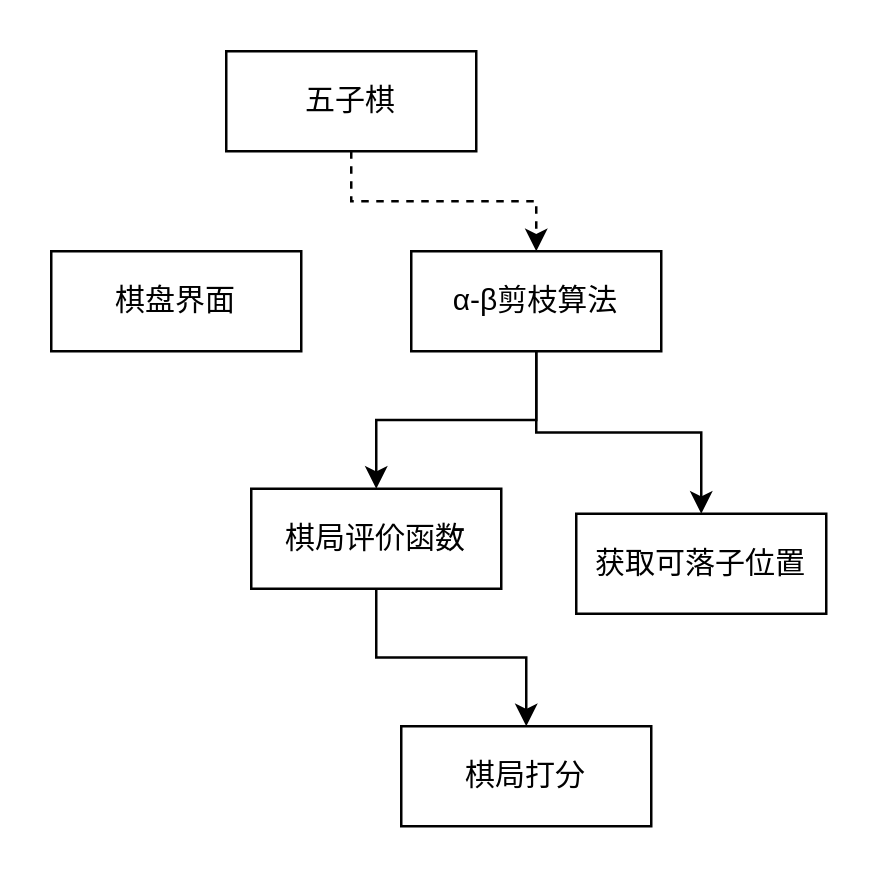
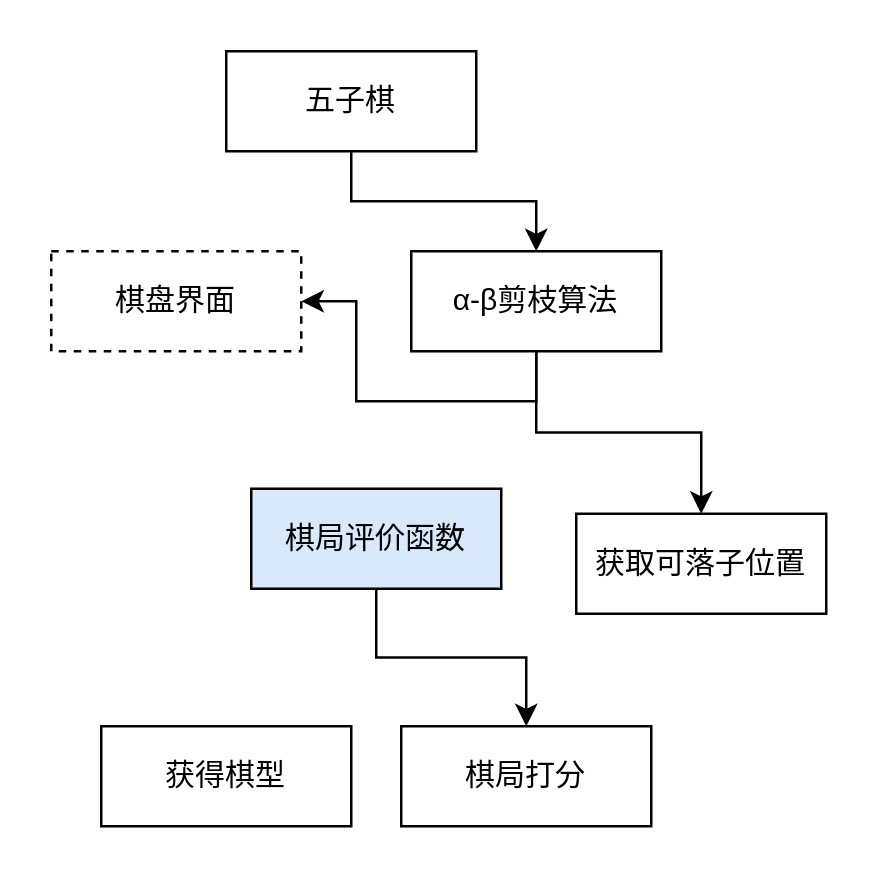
edge "五子棋" -> "α-β剪枝算法": style dashed -> solid
node "棋盘界面": style solid -> dashed
edge "α-β剪枝算法" -> "棋局评价函数": now "α-β剪枝算法" -> "棋盘界面"
node "棋局评价函数": fillcolor #ffffff -> #dae8fc
node "获得棋型": added
